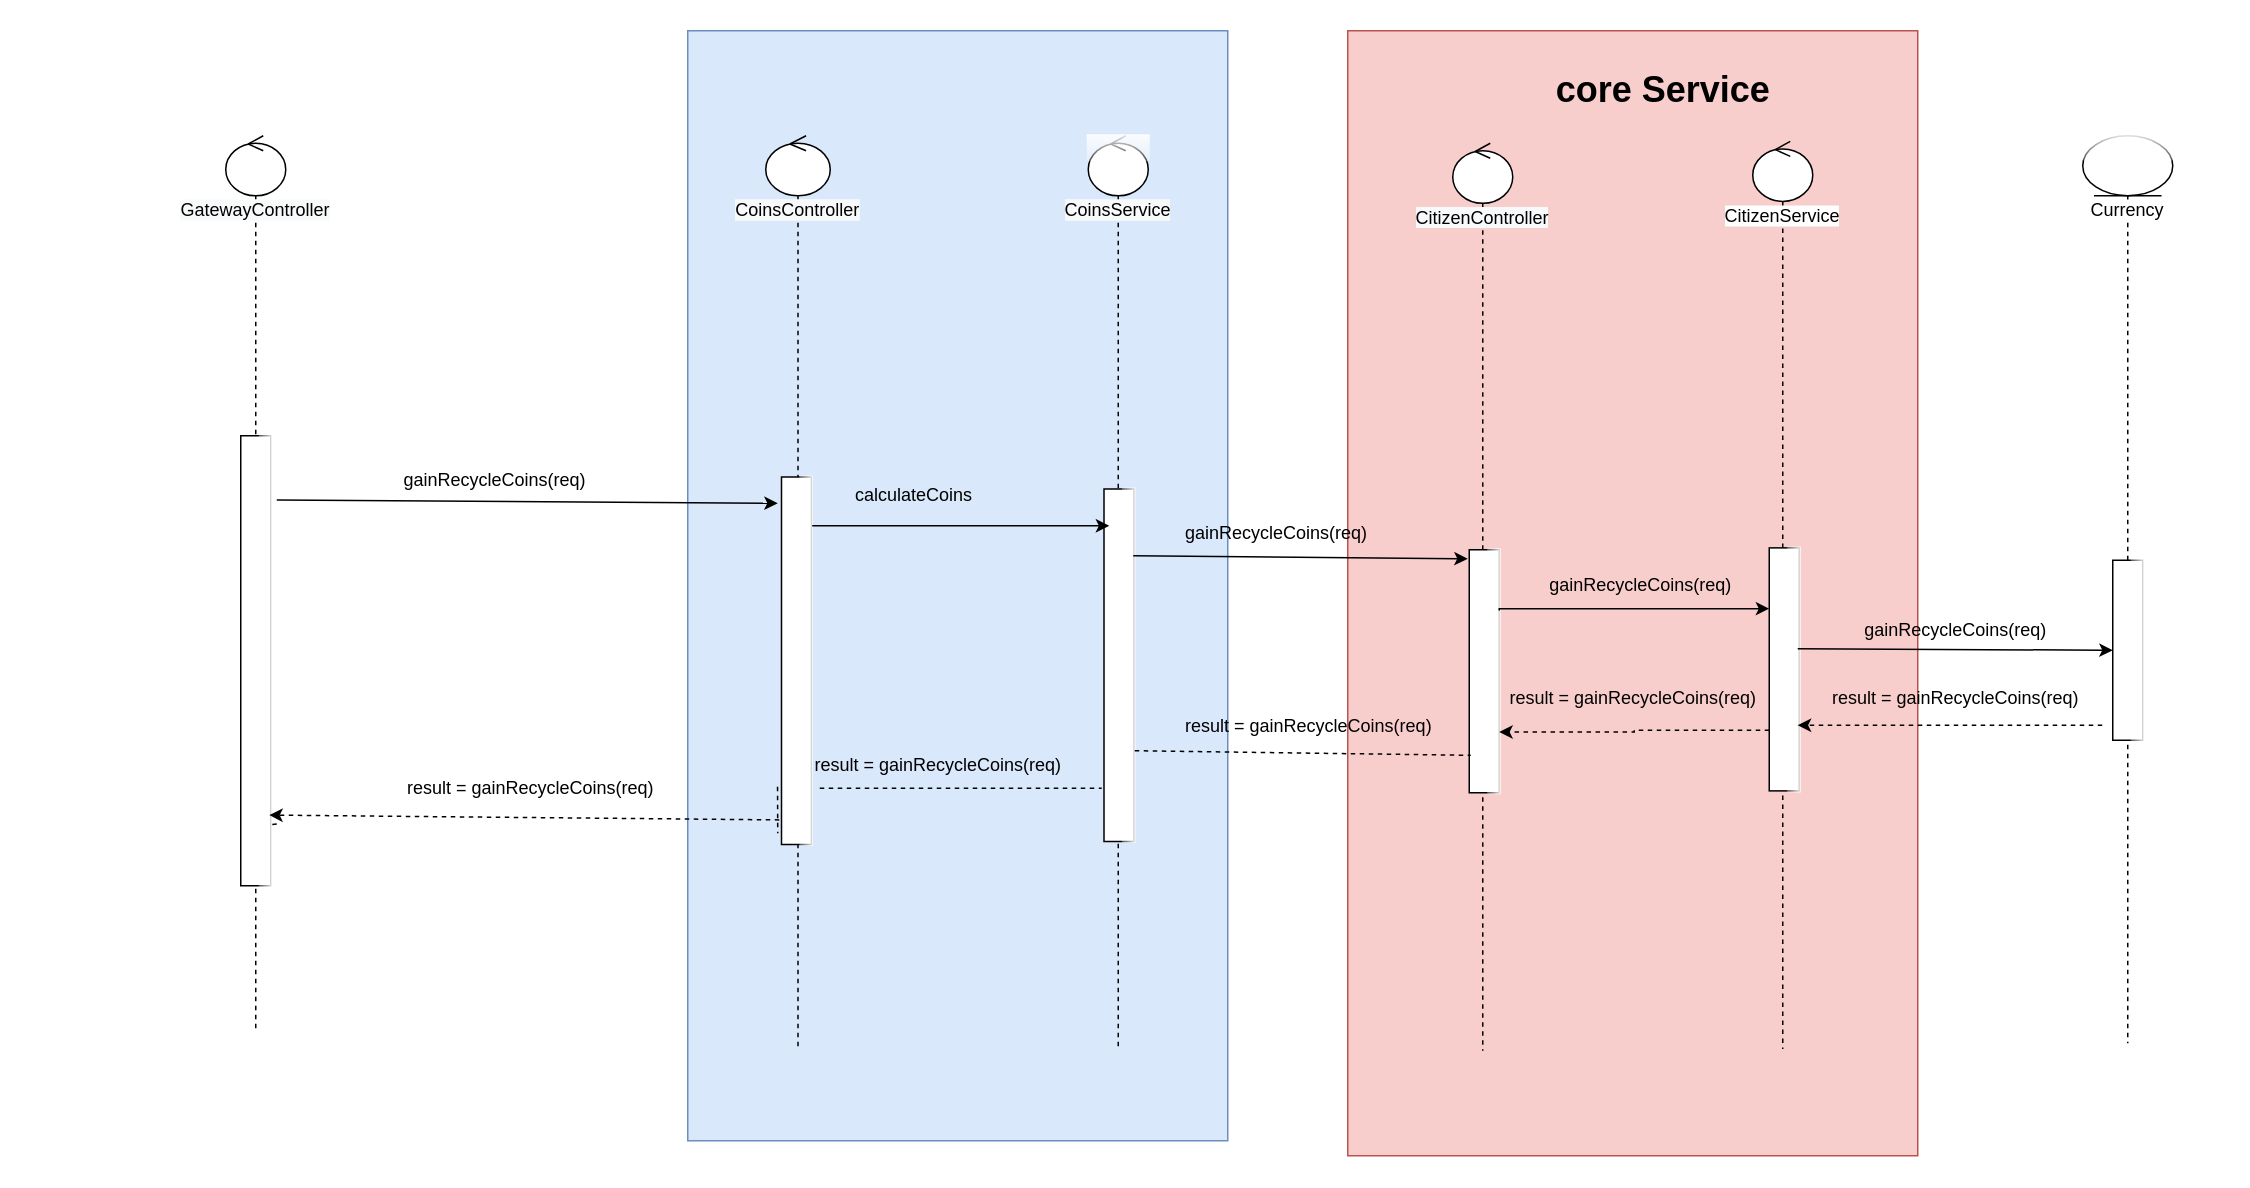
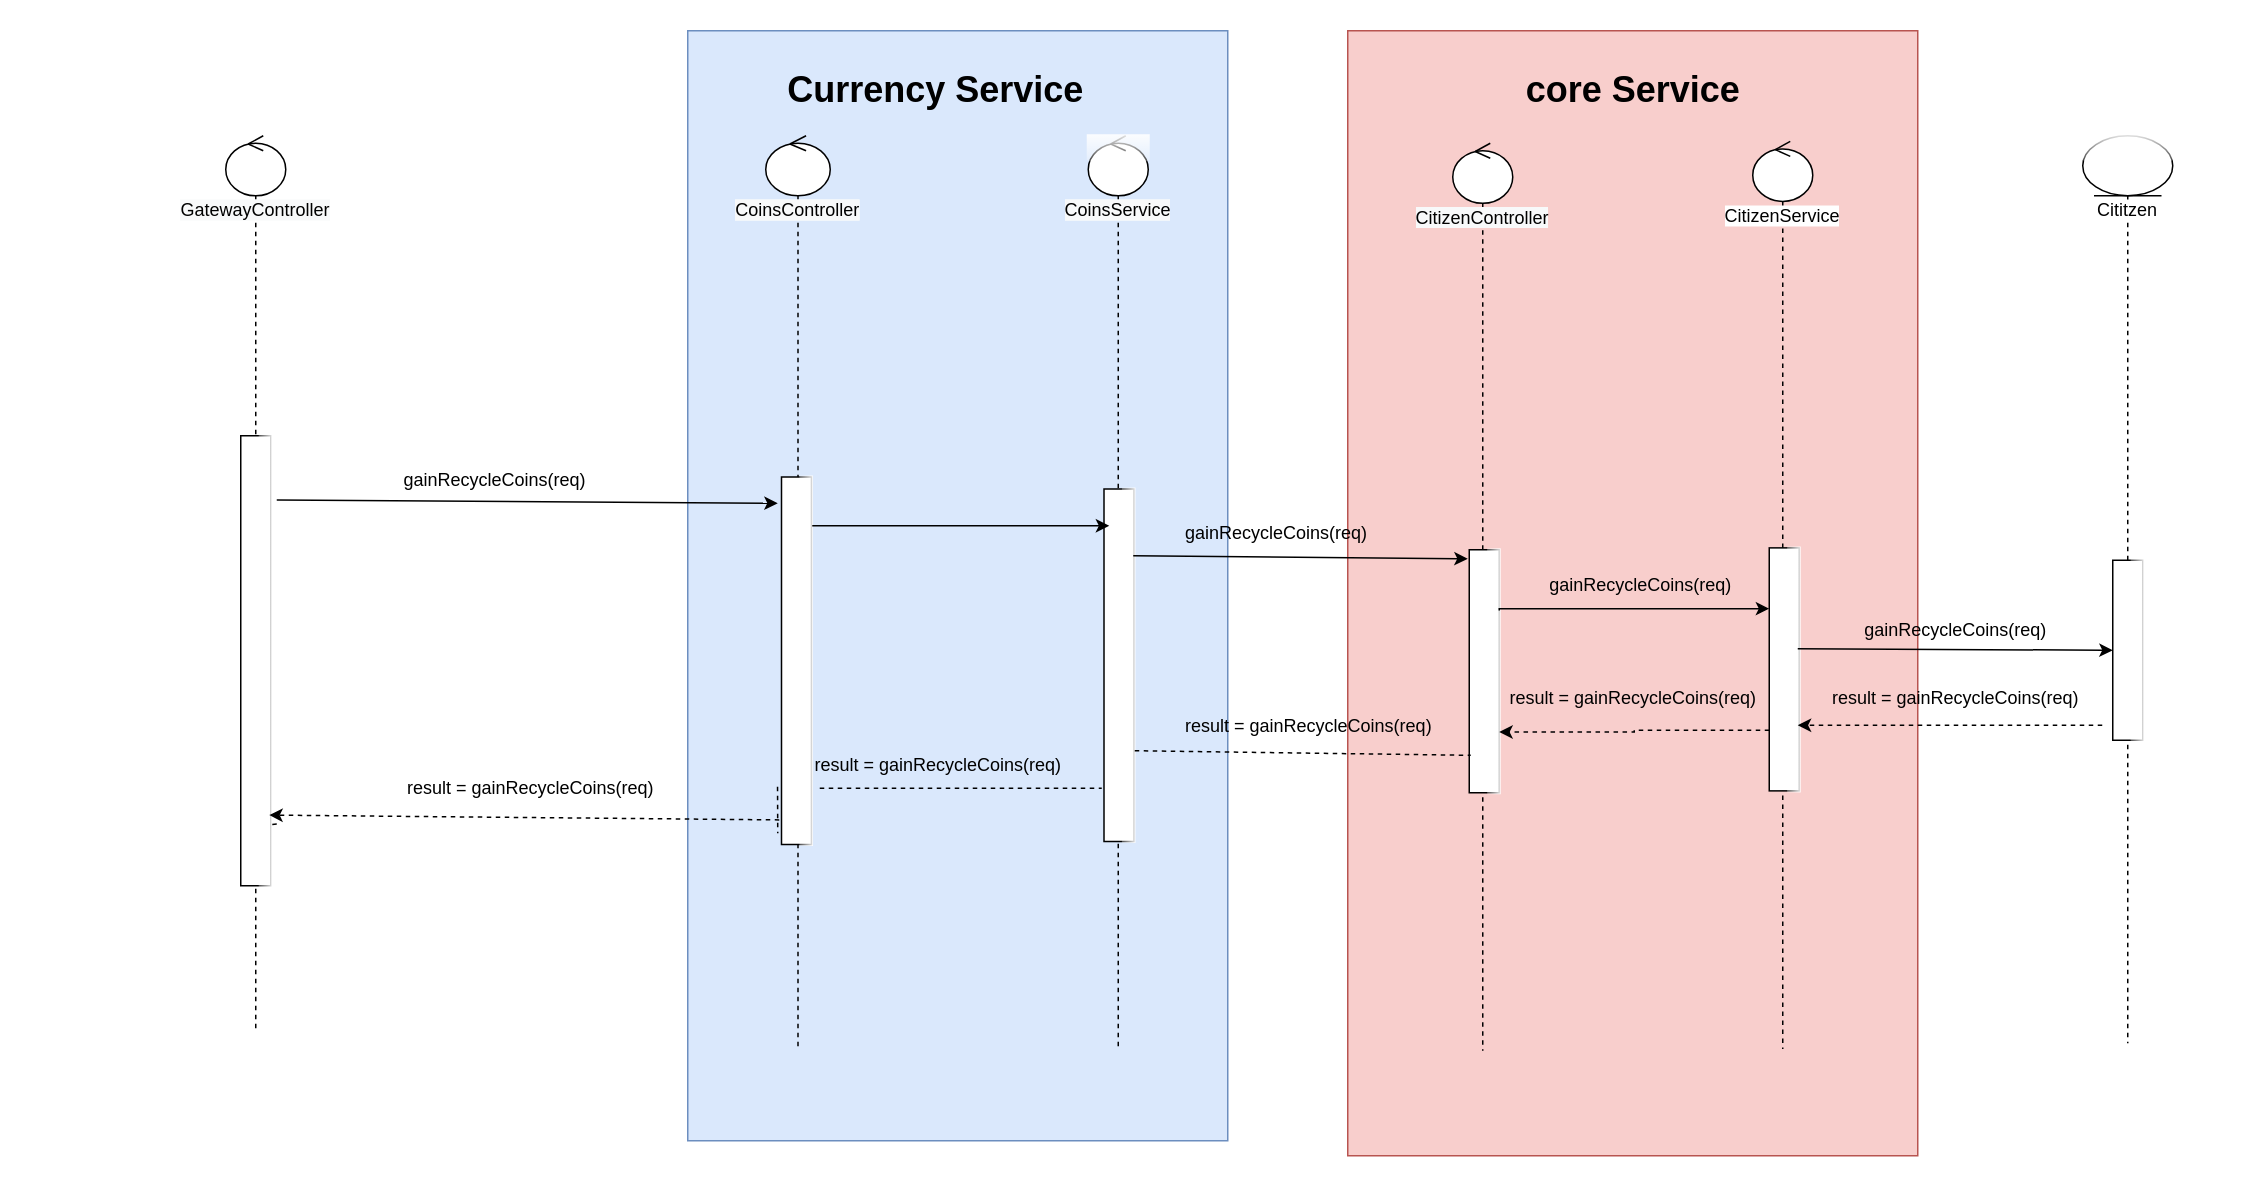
node "Currency Service": added
node "core Service": moved (1663, 91) -> (1633, 91)
node "Currency": label "Currency" -> "Cititzen"
node "calculateCoins": removed
